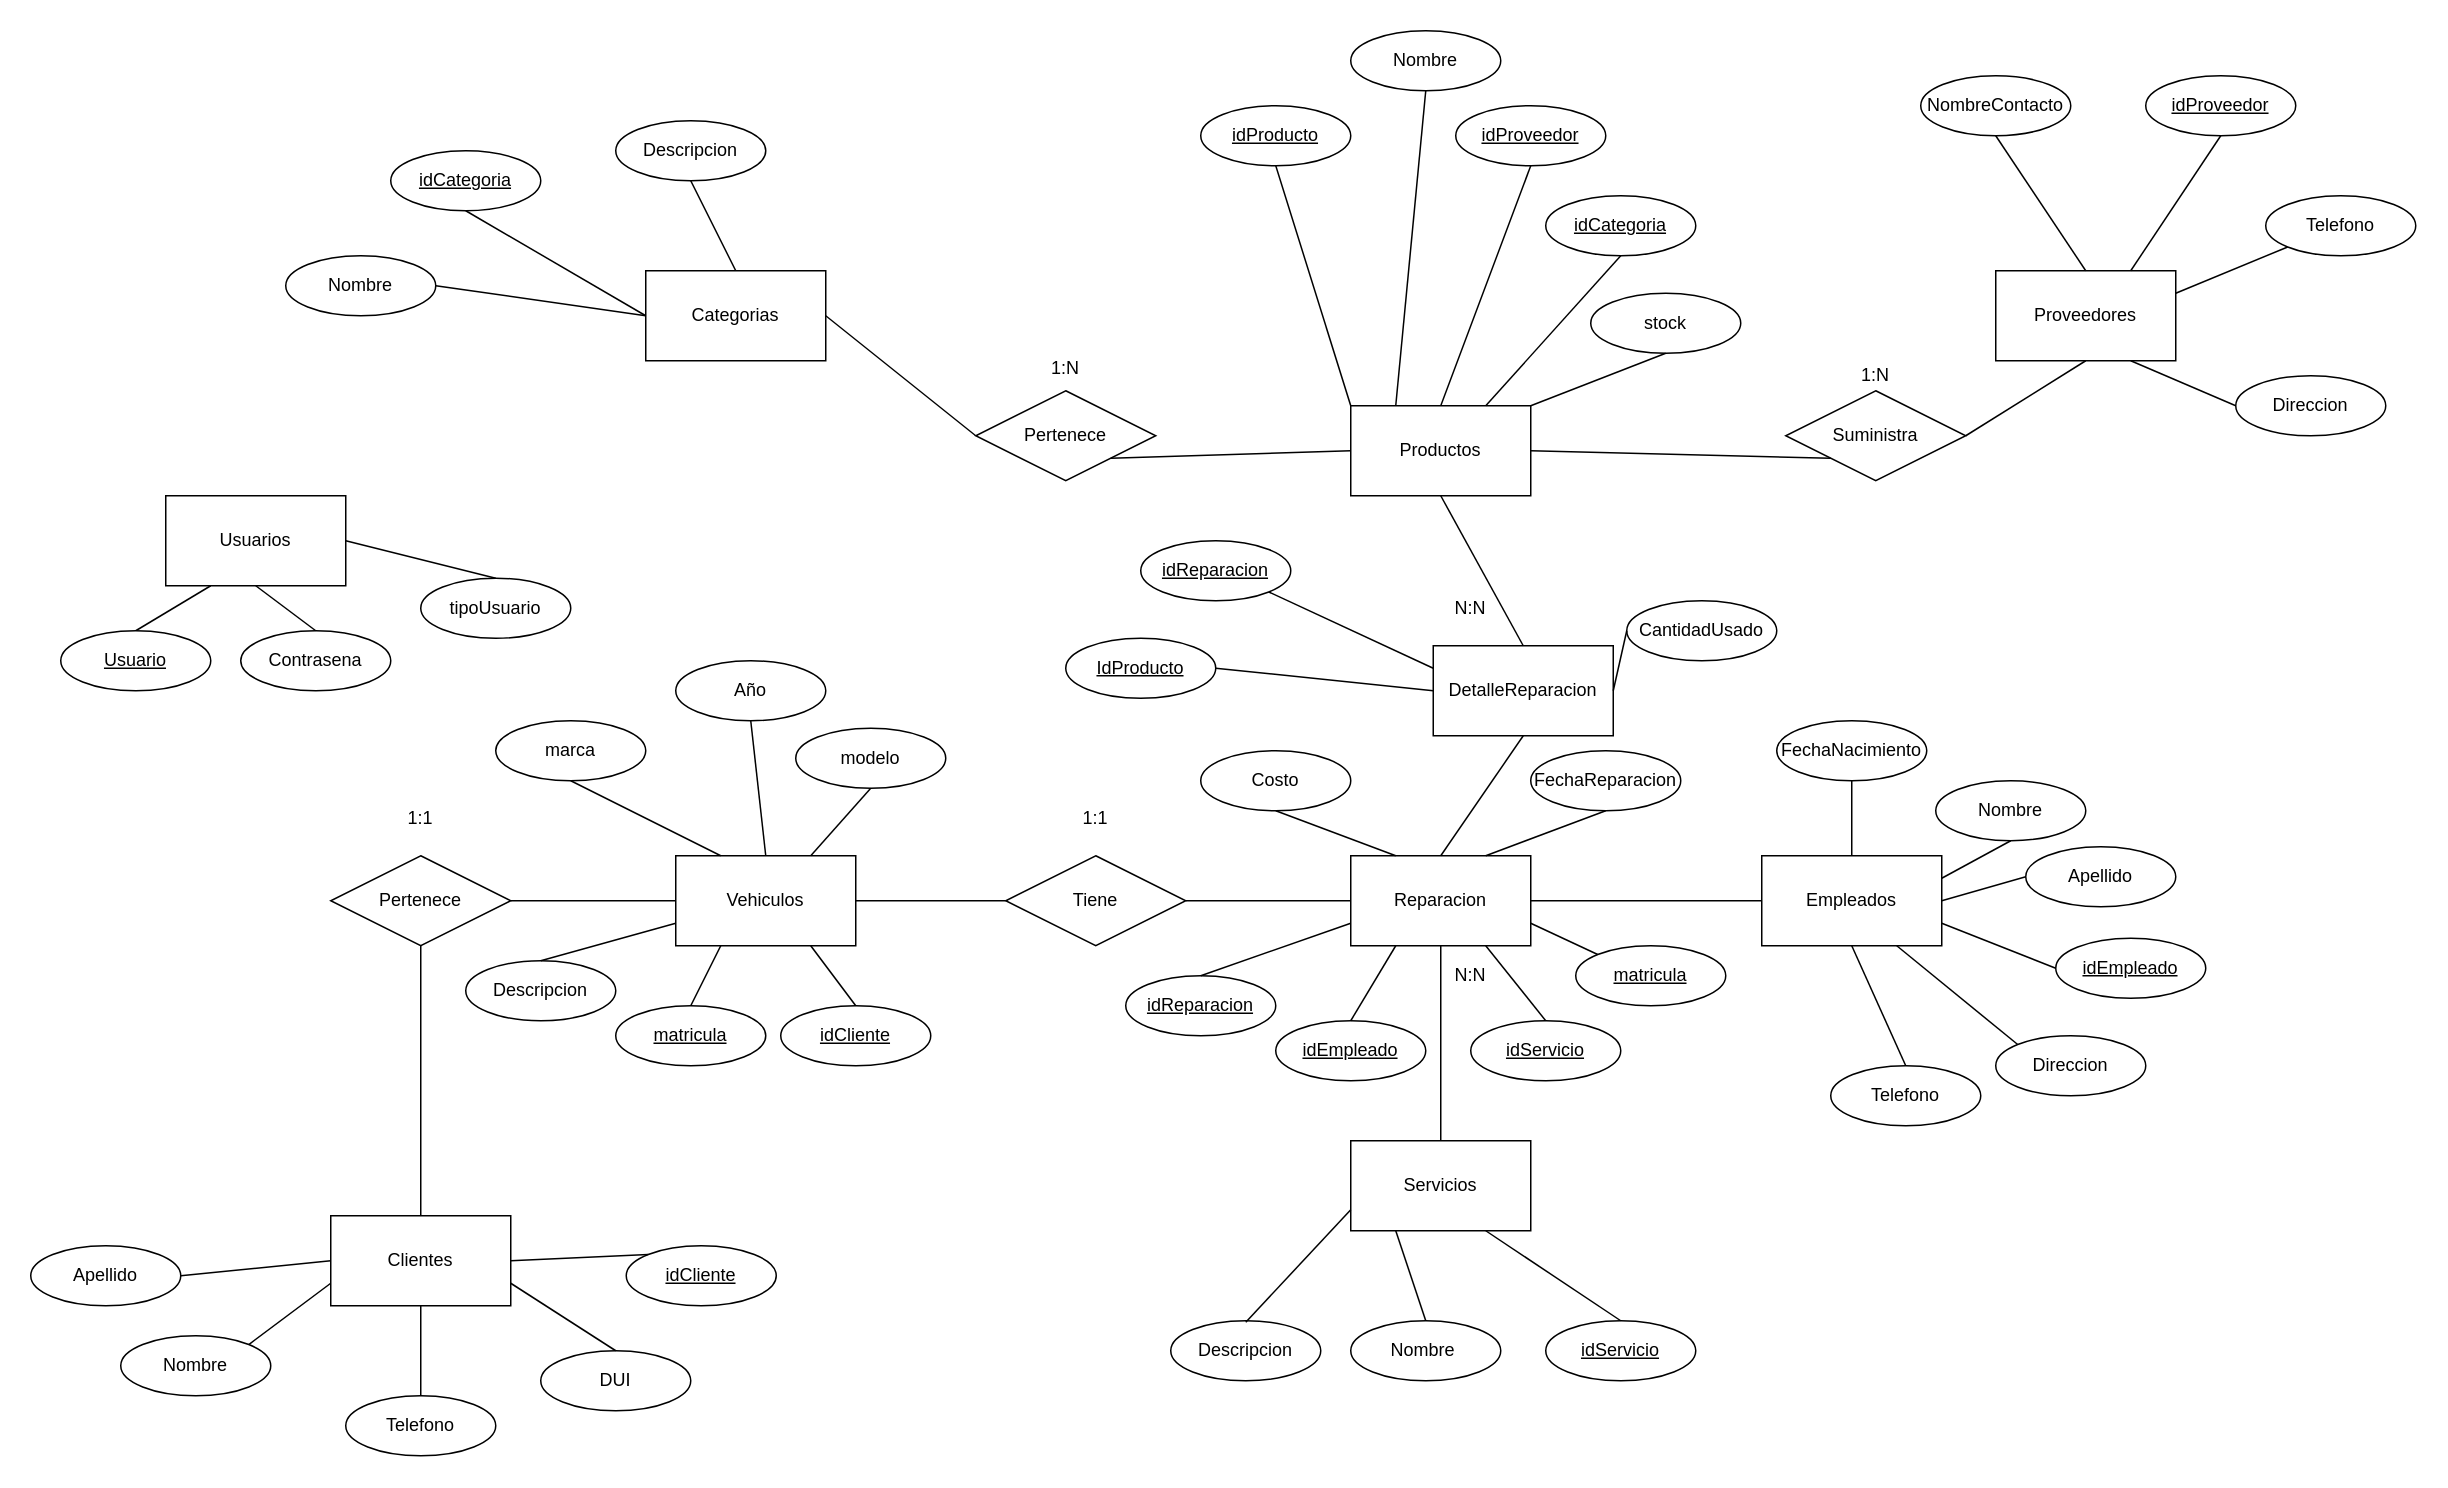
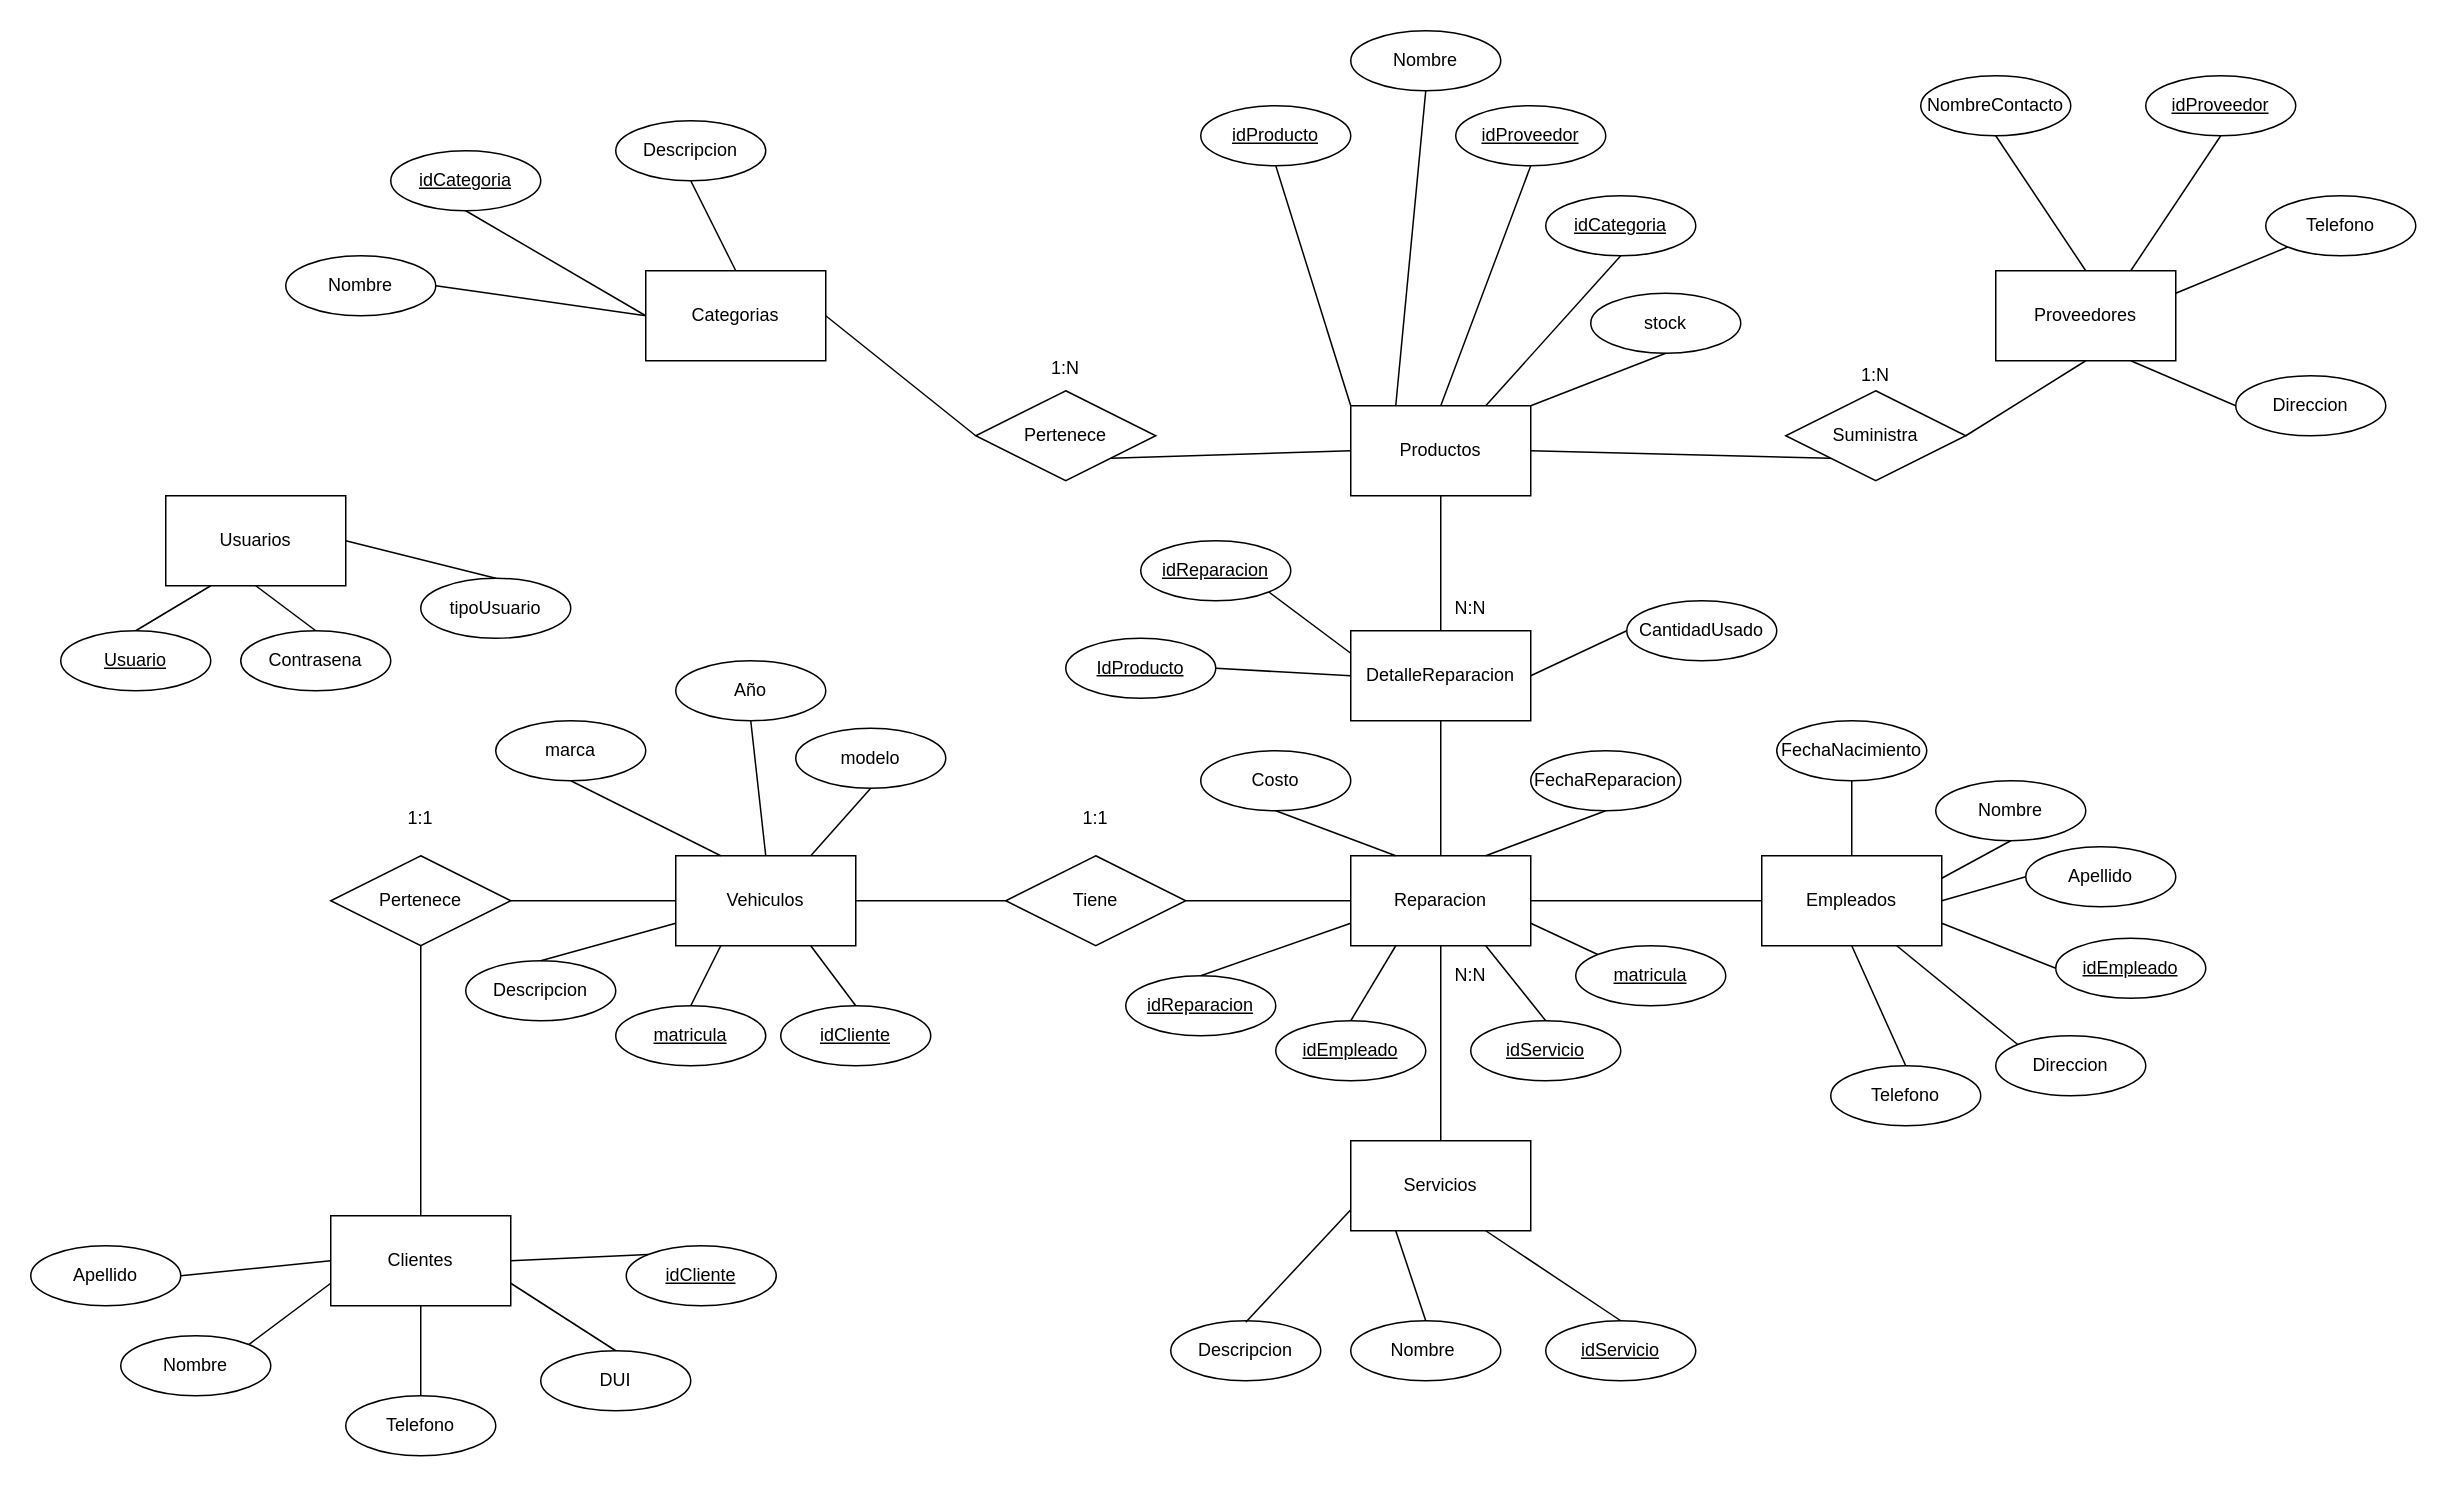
node "DetalleReparacion": moved (1523, 691) -> (1441, 676)
